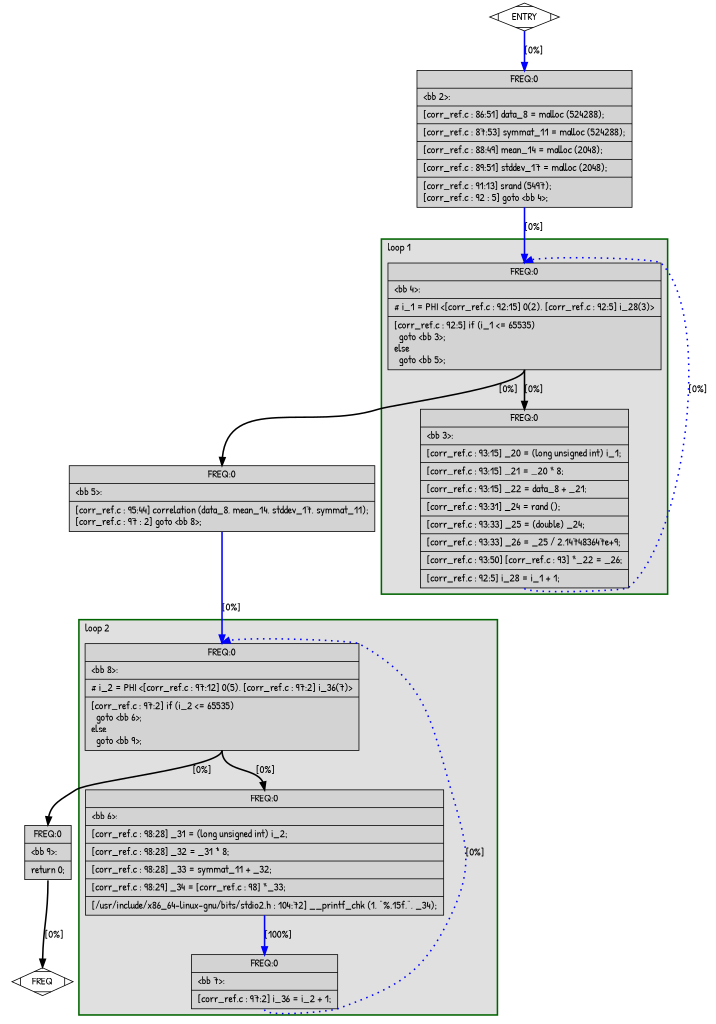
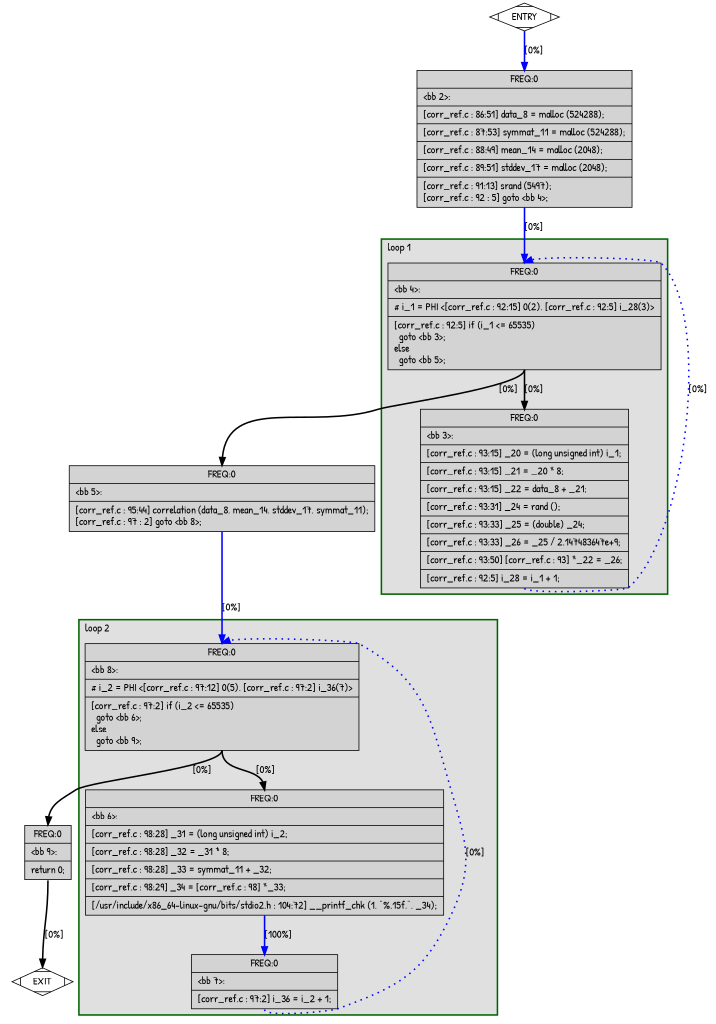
node "FREQ": label "FREQ" -> "EXIT"
